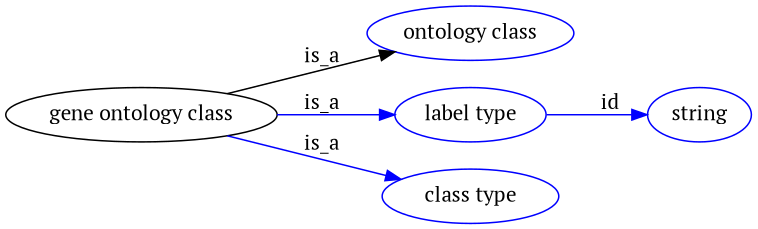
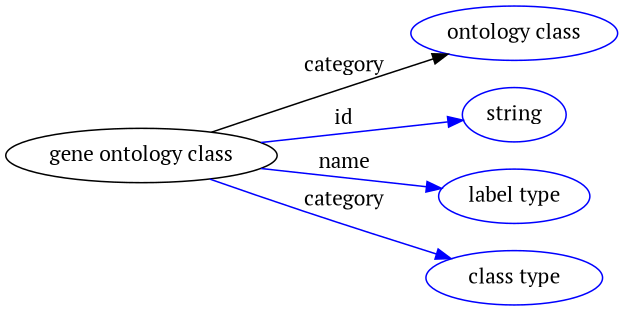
edge "gene ontology class" -> "ontology class": label "is_a" -> "category"
edge "gene ontology class" -> "label type": label "is_a" -> "name"
edge "label type" -> "string": now "gene ontology class" -> "string"
edge "gene ontology class" -> "class type": label "is_a" -> "category"
